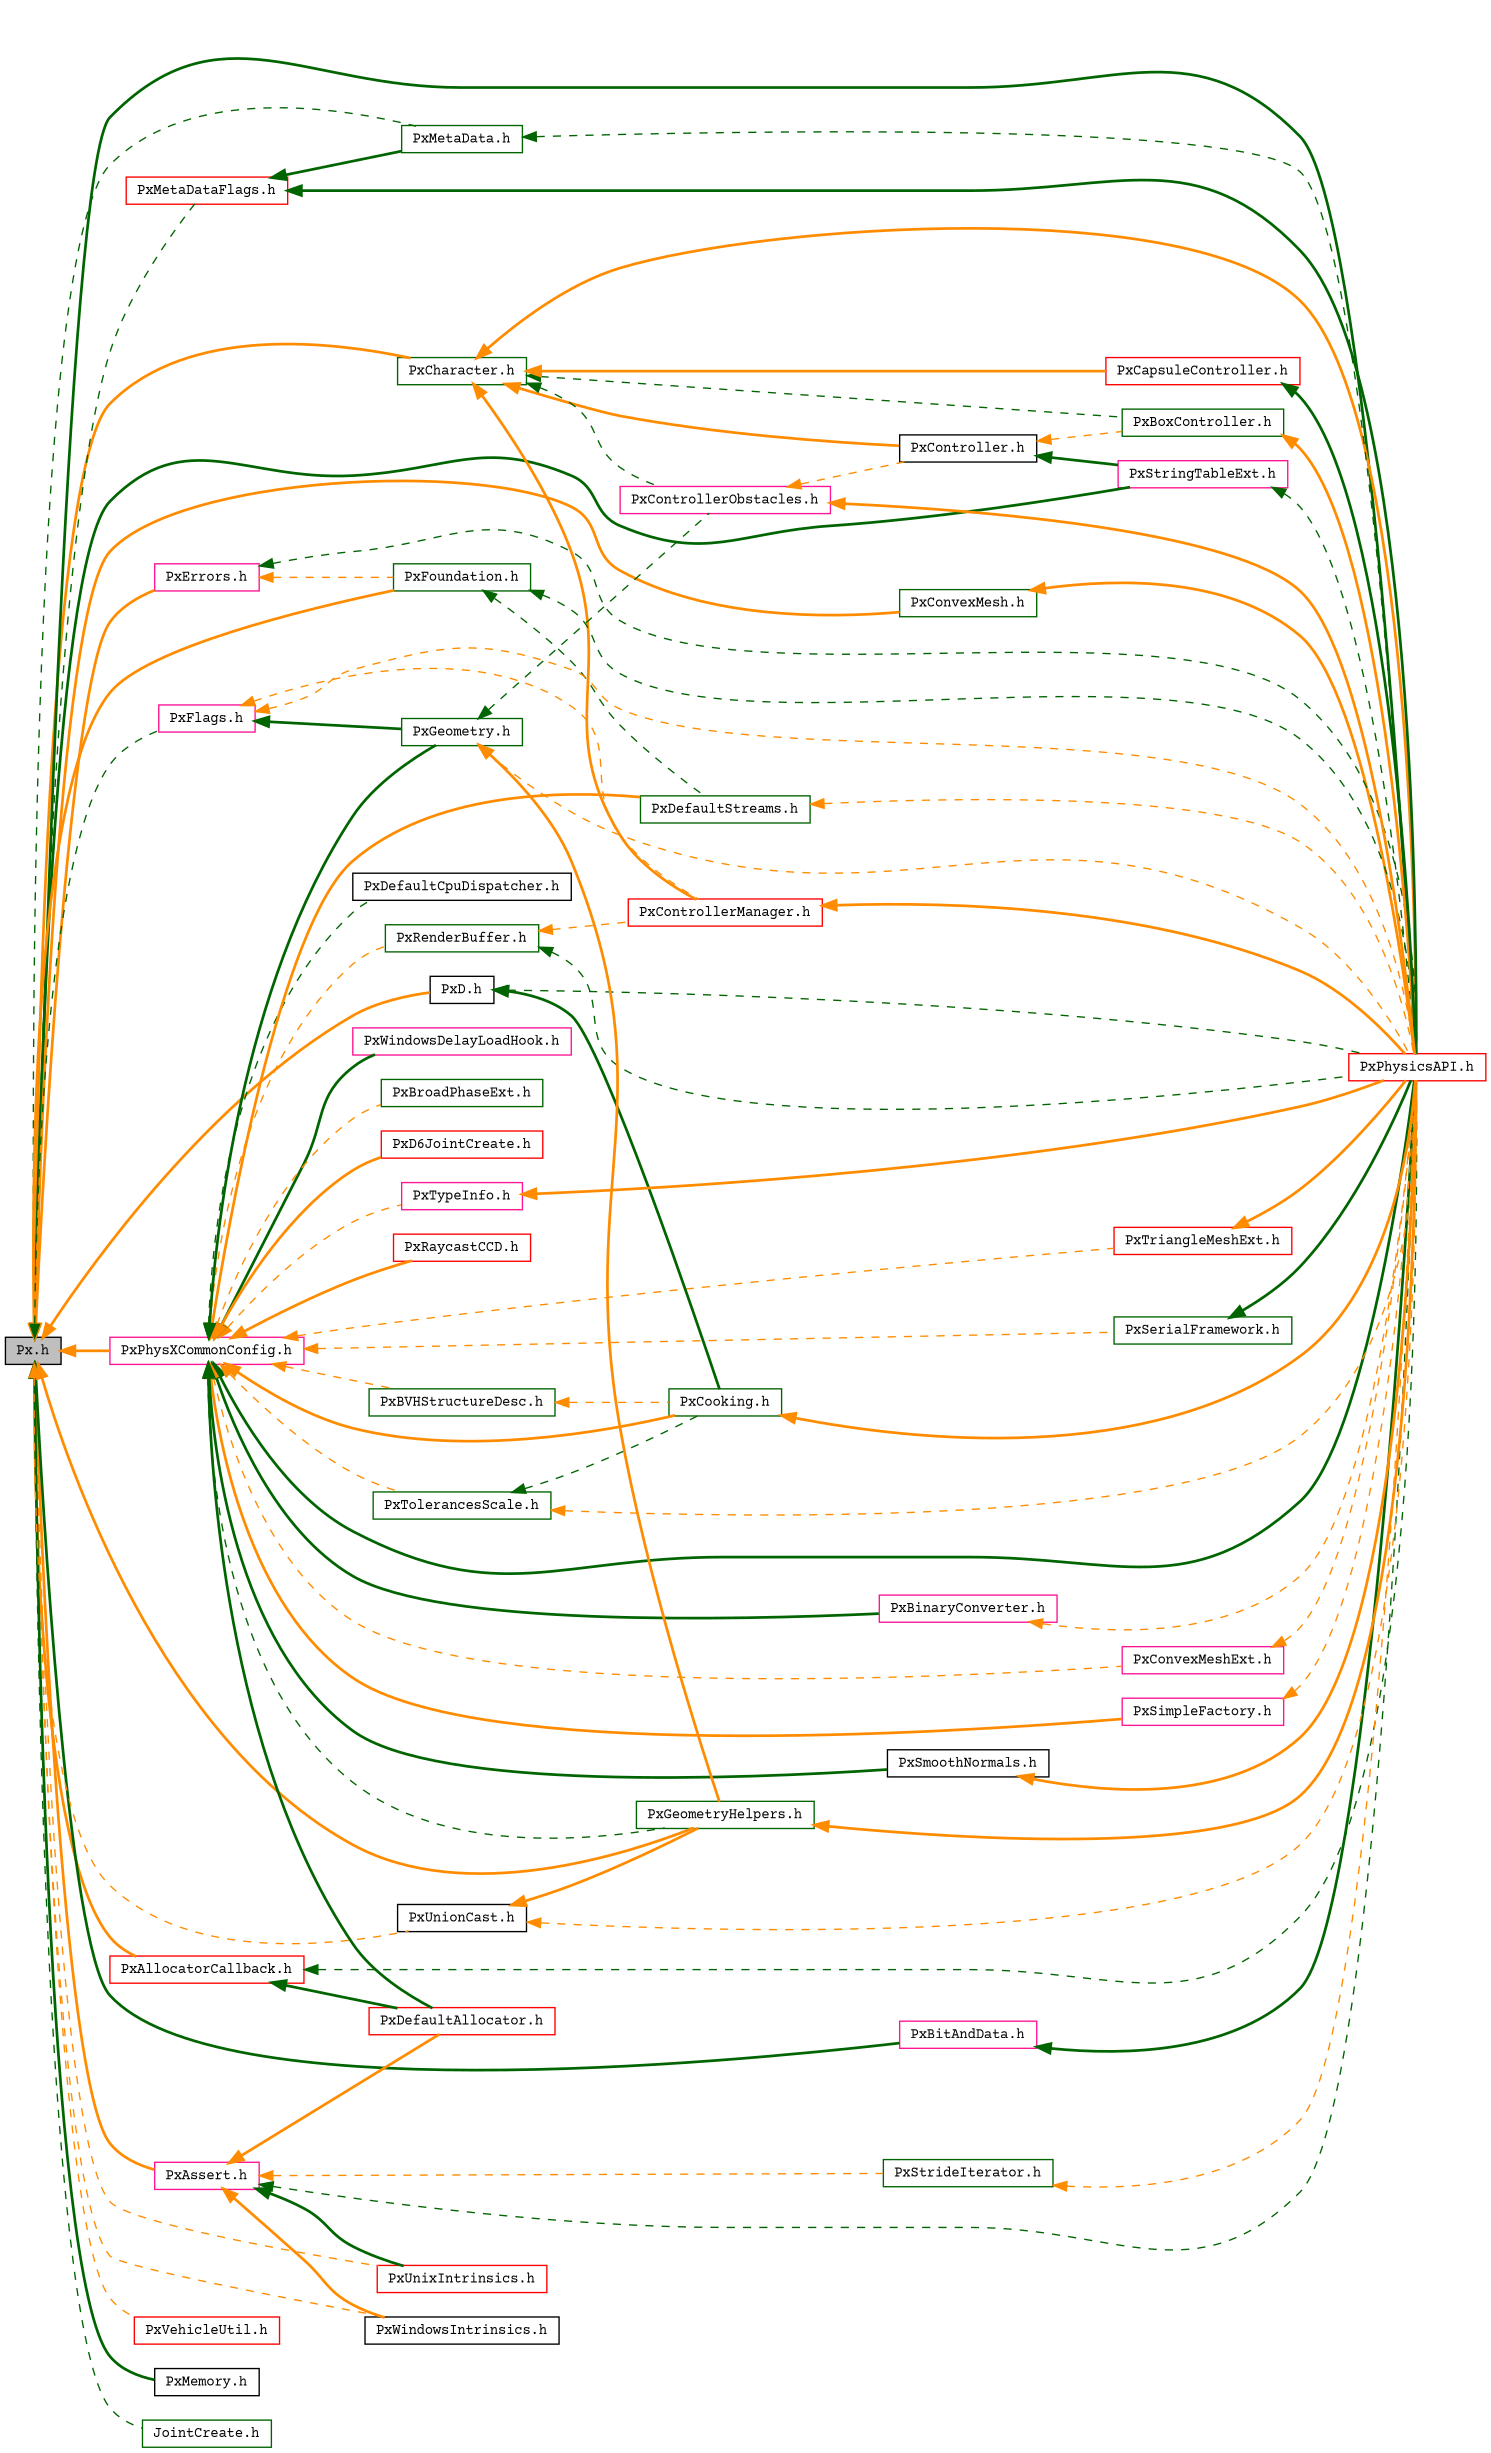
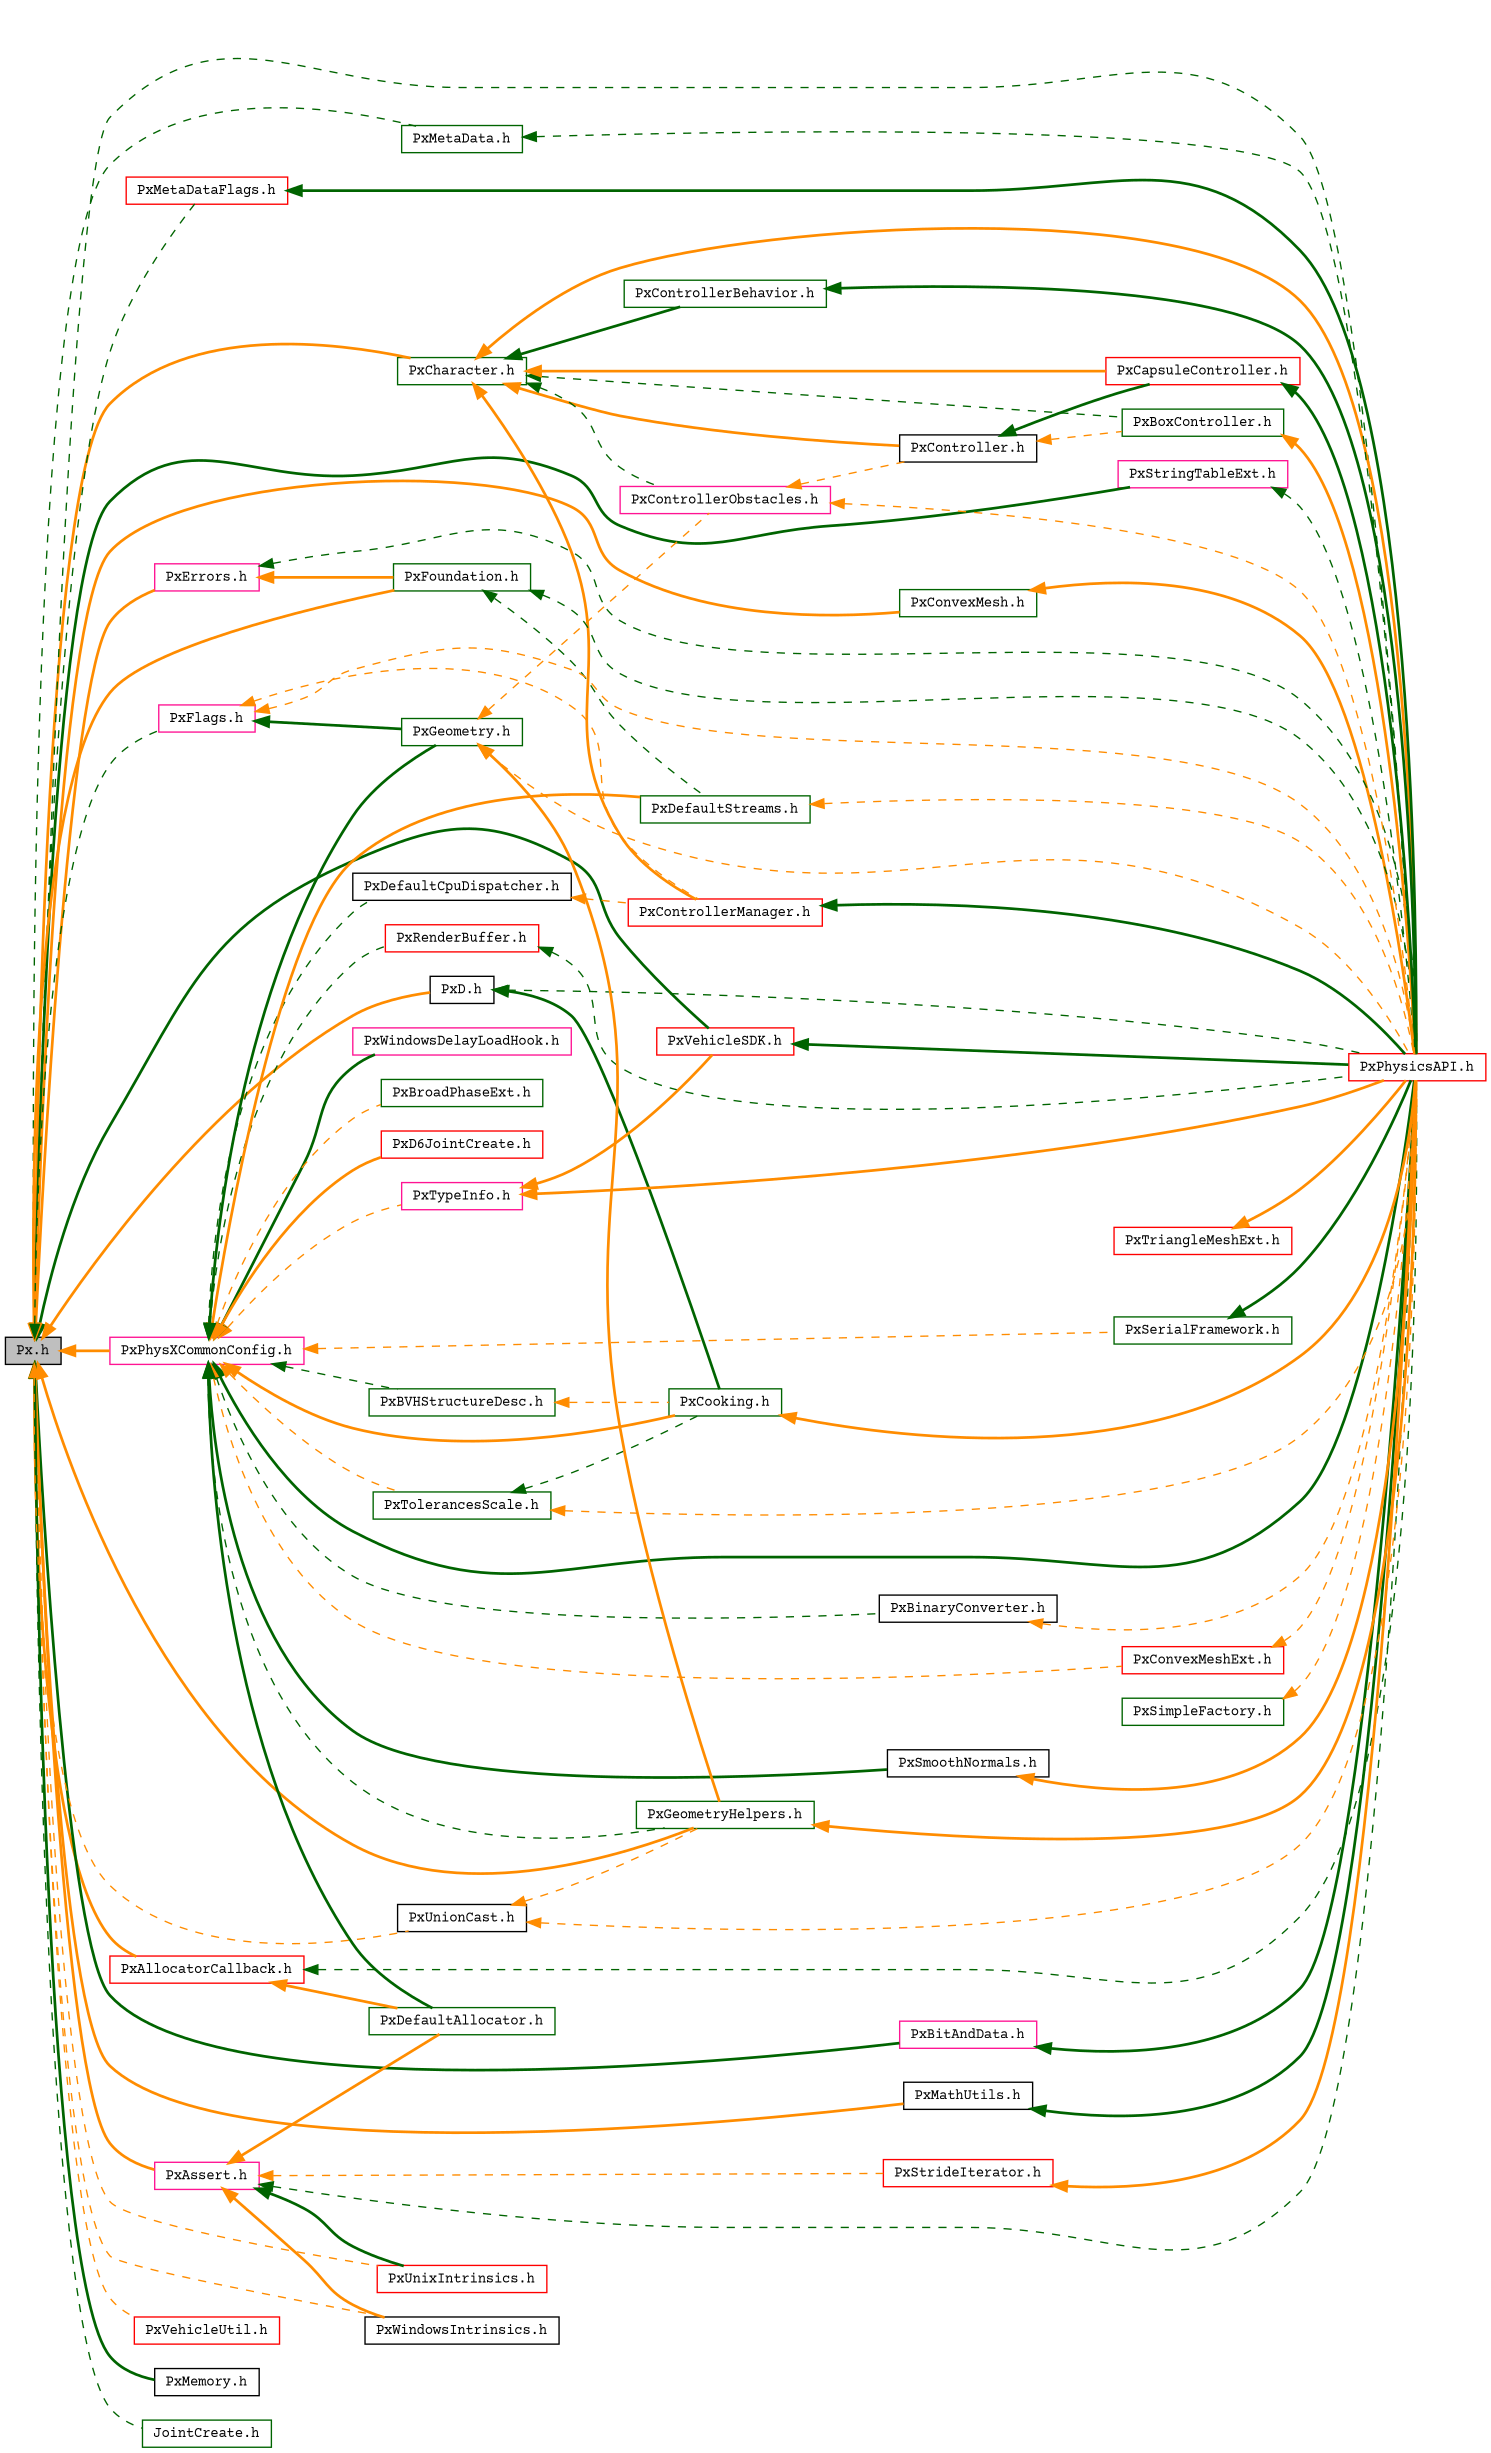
edge "PxPhysicsAPI.h" -> "Px.h": style bold -> dashed
edge "PxMetaData.h" -> "PxMetaDataFlags.h": removed
node "PxControllerBehavior.h": added
edge "PxStringTableExt.h" -> "PxController.h": now "PxCapsuleController.h" -> "PxController.h"
edge "PxFoundation.h" -> "PxErrors.h": style dashed -> bold
edge "PxPhysicsAPI.h" -> "PxControllerObstacles.h": style bold -> dashed
edge "PxControllerObstacles.h" -> "PxGeometry.h": color darkgreen -> darkorange
edge "PxPhysicsAPI.h" -> "PxControllerManager.h": color darkorange -> darkgreen
edge "PxControllerManager.h" -> "PxRenderBuffer.h": now "PxControllerManager.h" -> "PxDefaultCpuDispatcher.h"
node "PxRenderBuffer.h": color darkgreen -> red
node "PxVehicleSDK.h": added
edge "PxRenderBuffer.h" -> "PxPhysXCommonConfig.h": color darkorange -> darkgreen
node "PxRaycastCCD.h": removed
edge "PxTriangleMeshExt.h" -> "PxPhysXCommonConfig.h": removed
edge "PxBVHStructureDesc.h" -> "PxPhysXCommonConfig.h": color darkorange -> darkgreen
edge "PxBinaryConverter.h" -> "PxPhysXCommonConfig.h": style bold -> dashed
node "PxBinaryConverter.h": color deeppink -> black
node "PxConvexMeshExt.h": color deeppink -> red
node "PxSimpleFactory.h": color deeppink -> darkgreen
edge "PxSimpleFactory.h" -> "PxPhysXCommonConfig.h": removed
edge "PxPhysicsAPI.h" -> "PxStrideIterator.h": style dashed -> bold
edge "PxGeometryHelpers.h" -> "PxUnionCast.h": style bold -> dashed
edge "PxDefaultAllocator.h" -> "PxAllocatorCallback.h": color darkgreen -> darkorange
node "PxDefaultAllocator.h": color red -> darkgreen
node "PxMathUtils.h": added
node "PxStrideIterator.h": color darkgreen -> red
